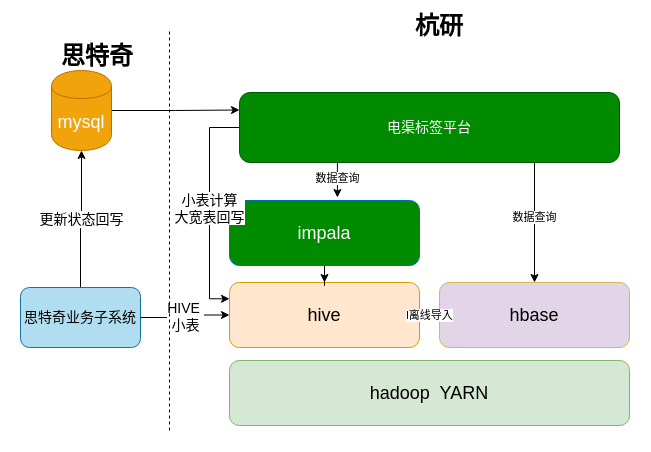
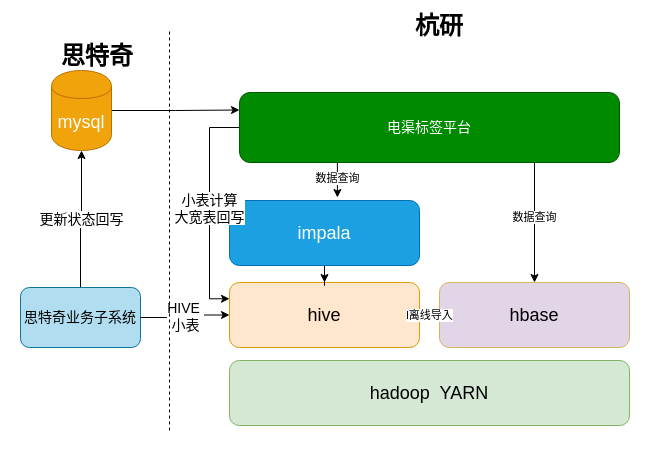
node "impala": fillcolor #008a00 -> #1ba1e2
